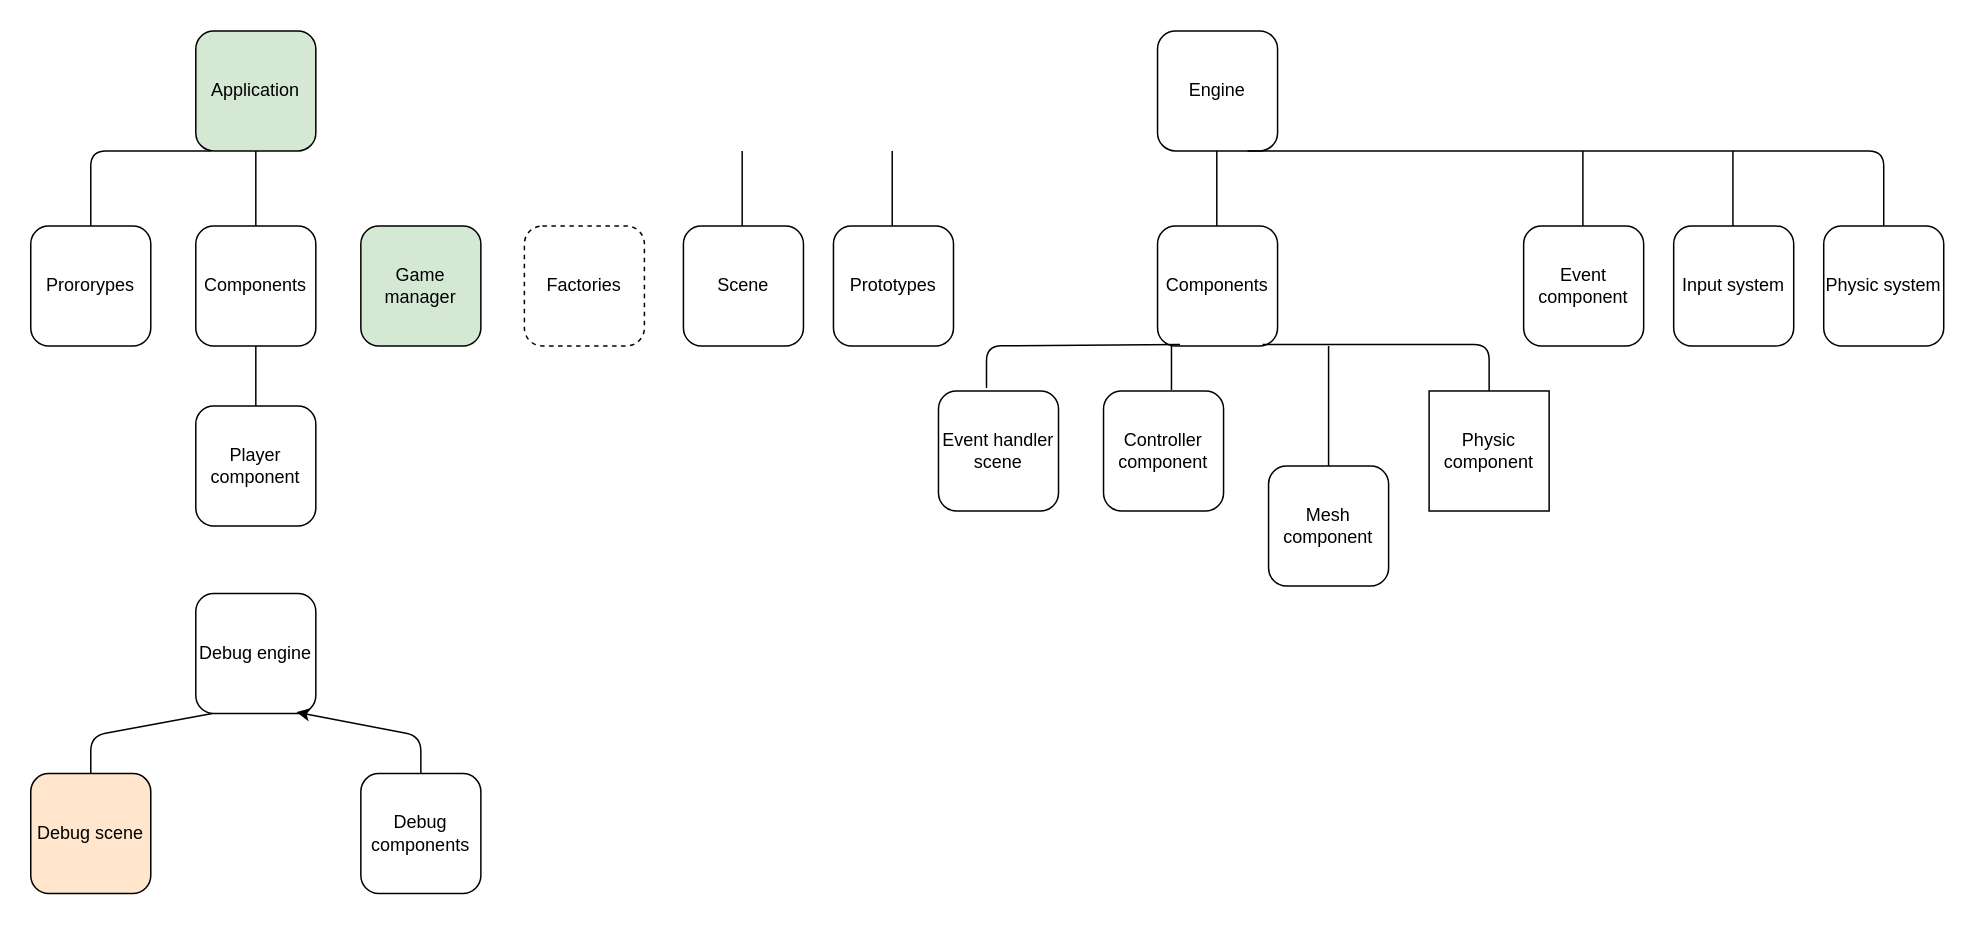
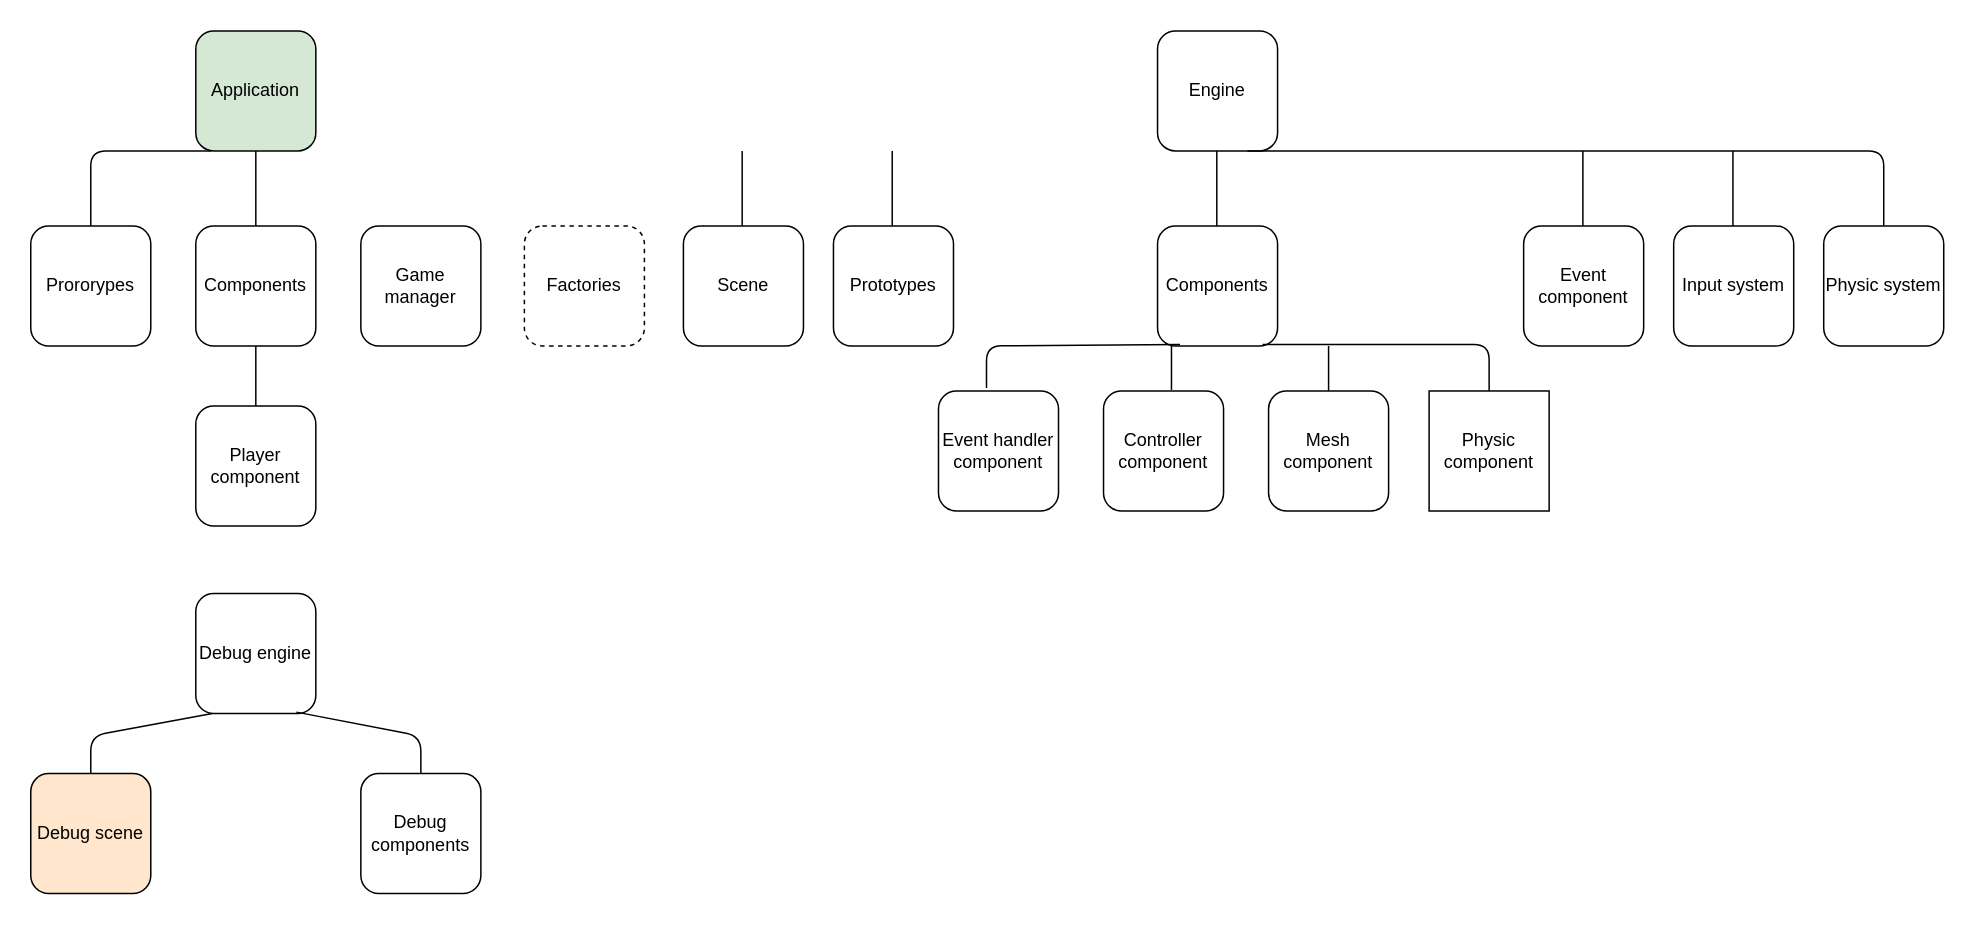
node "Game manager": fillcolor #d5e8d4 -> #ffffff
node "Event handler scene": label "Event handler scene" -> "Event handler component"
node "Mesh component": moved (1328, 526) -> (1328, 451)
edge "Debug components" -> "Debug engine": arrowhead classic -> none
